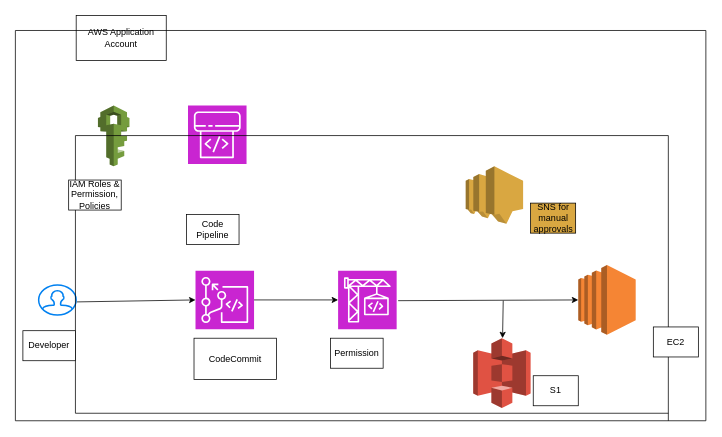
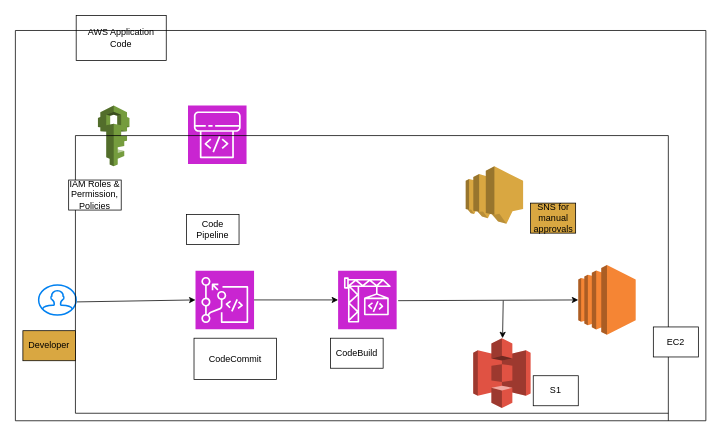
node "AWS Application Account": label "AWS Application Account" -> "AWS Application Code"
node "Developer": fillcolor #ffffff -> #d9a741
node "Permission": label "Permission" -> "CodeBuild"
